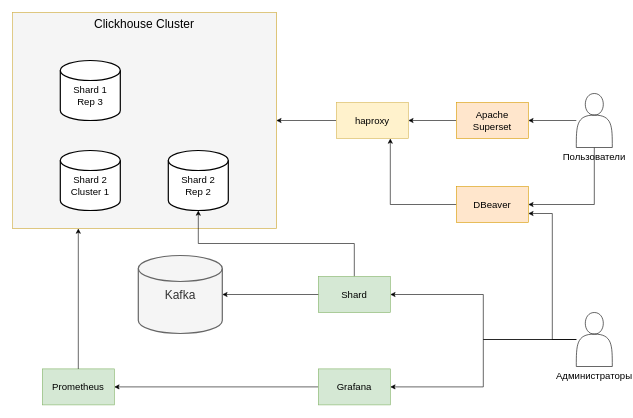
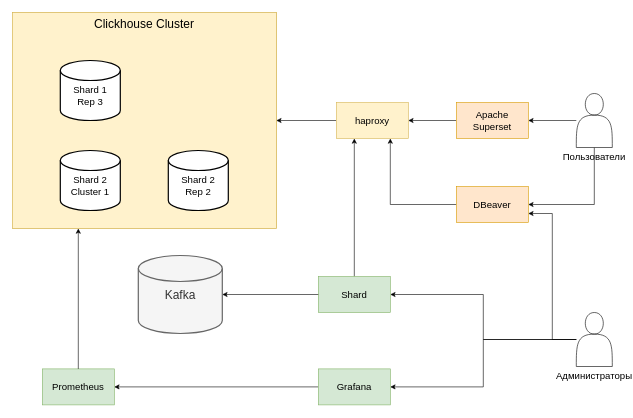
node "Clickhouse Cluster": fillcolor #f5f5f5 -> #fff2cc
edge "Shard" -> "Shard 2 Rep 2": now "Shard" -> "haproxy"
